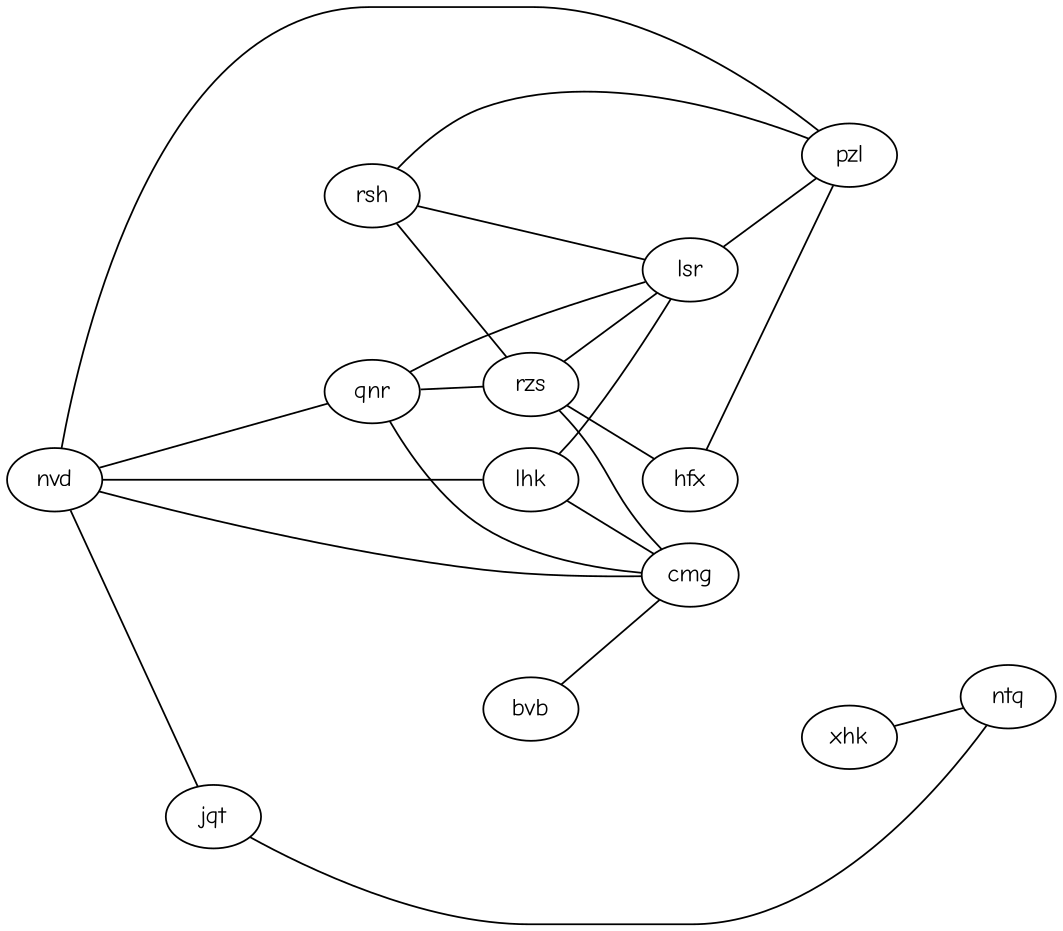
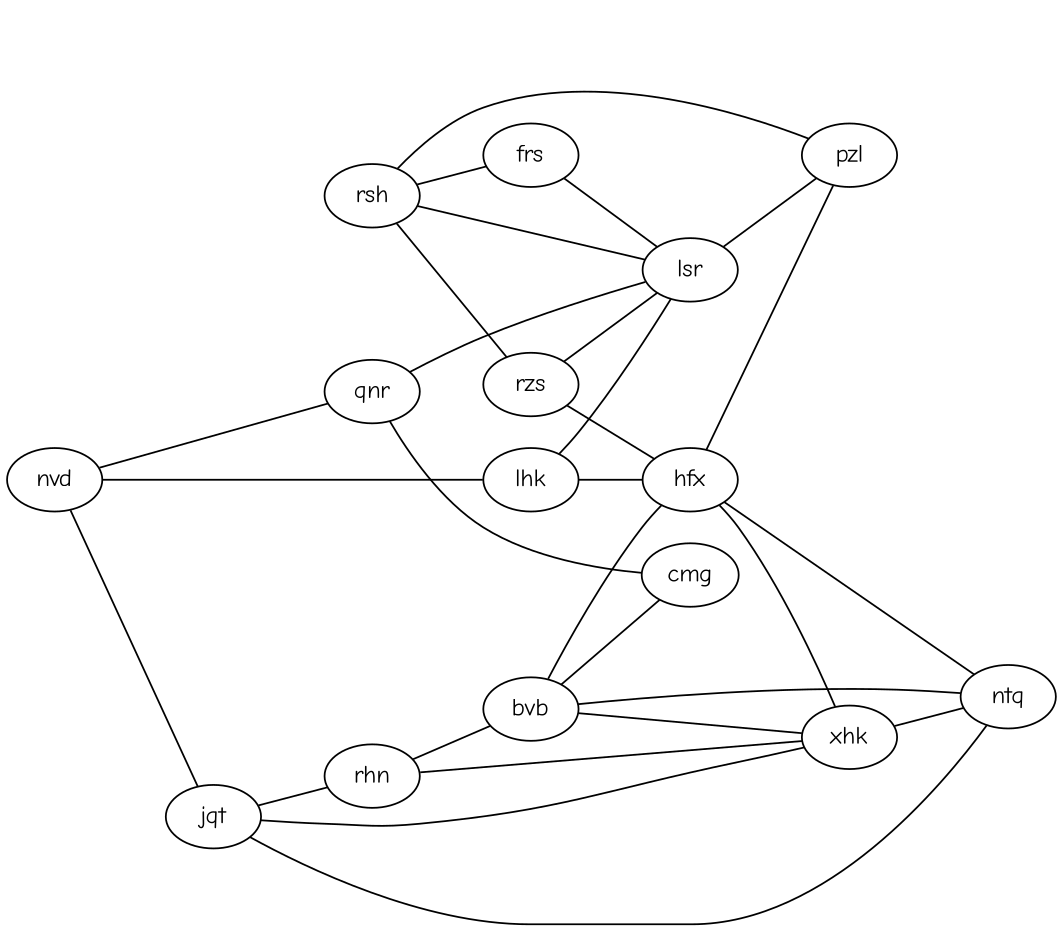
edge "pzl" -- "nvd": removed
node "frs": added
edge "rzs" -- "qnr": removed
edge "rzs" -- "cmg": removed
edge "lhk" -- "cmg": now "lhk" -- "hfx"
edge "nvd" -- "cmg": removed
edge "hfx" -- "ntq": added
edge "hfx" -- "bvb": added
edge "hfx" -- "xhk": added
edge "ntq" -- "bvb": added
edge "bvb" -- "xhk": added
node "rhn": added
edge "xhk" -- "jqt": added
